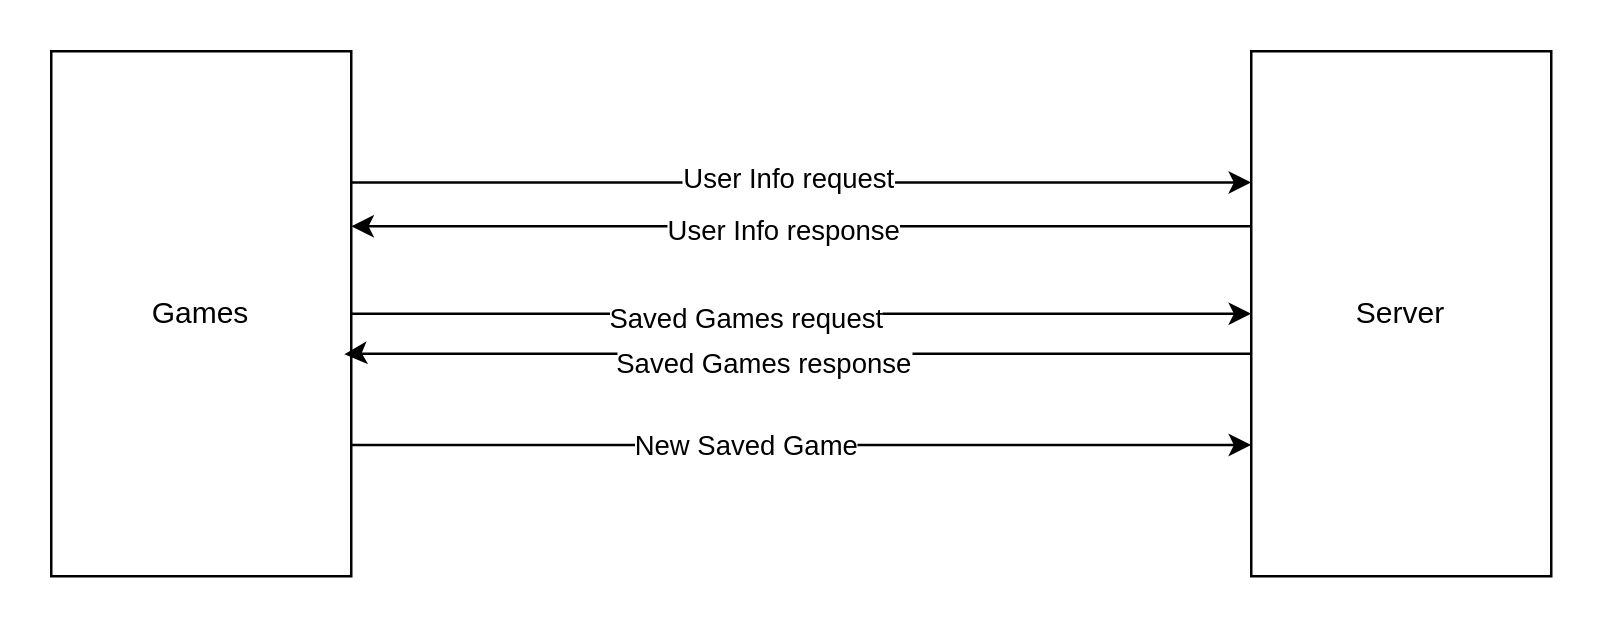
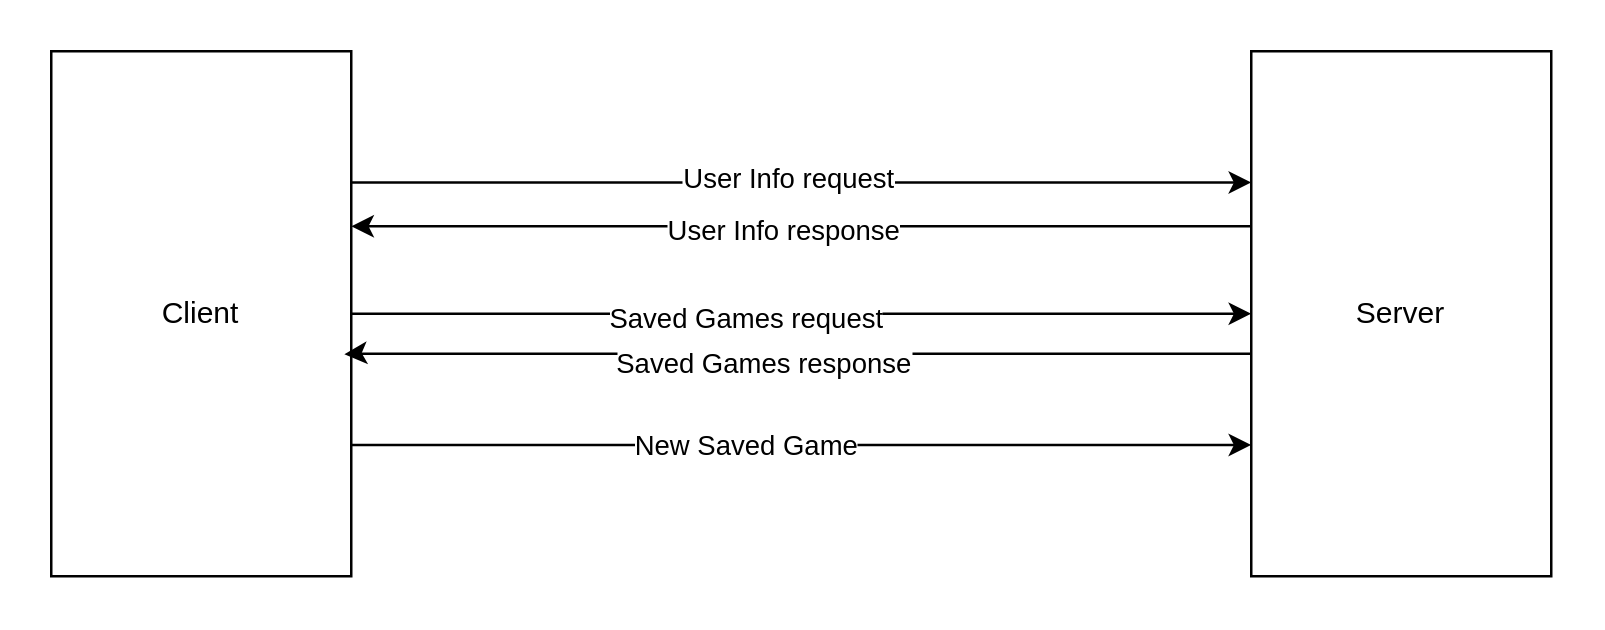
node "Games": label "Games" -> "Client"
